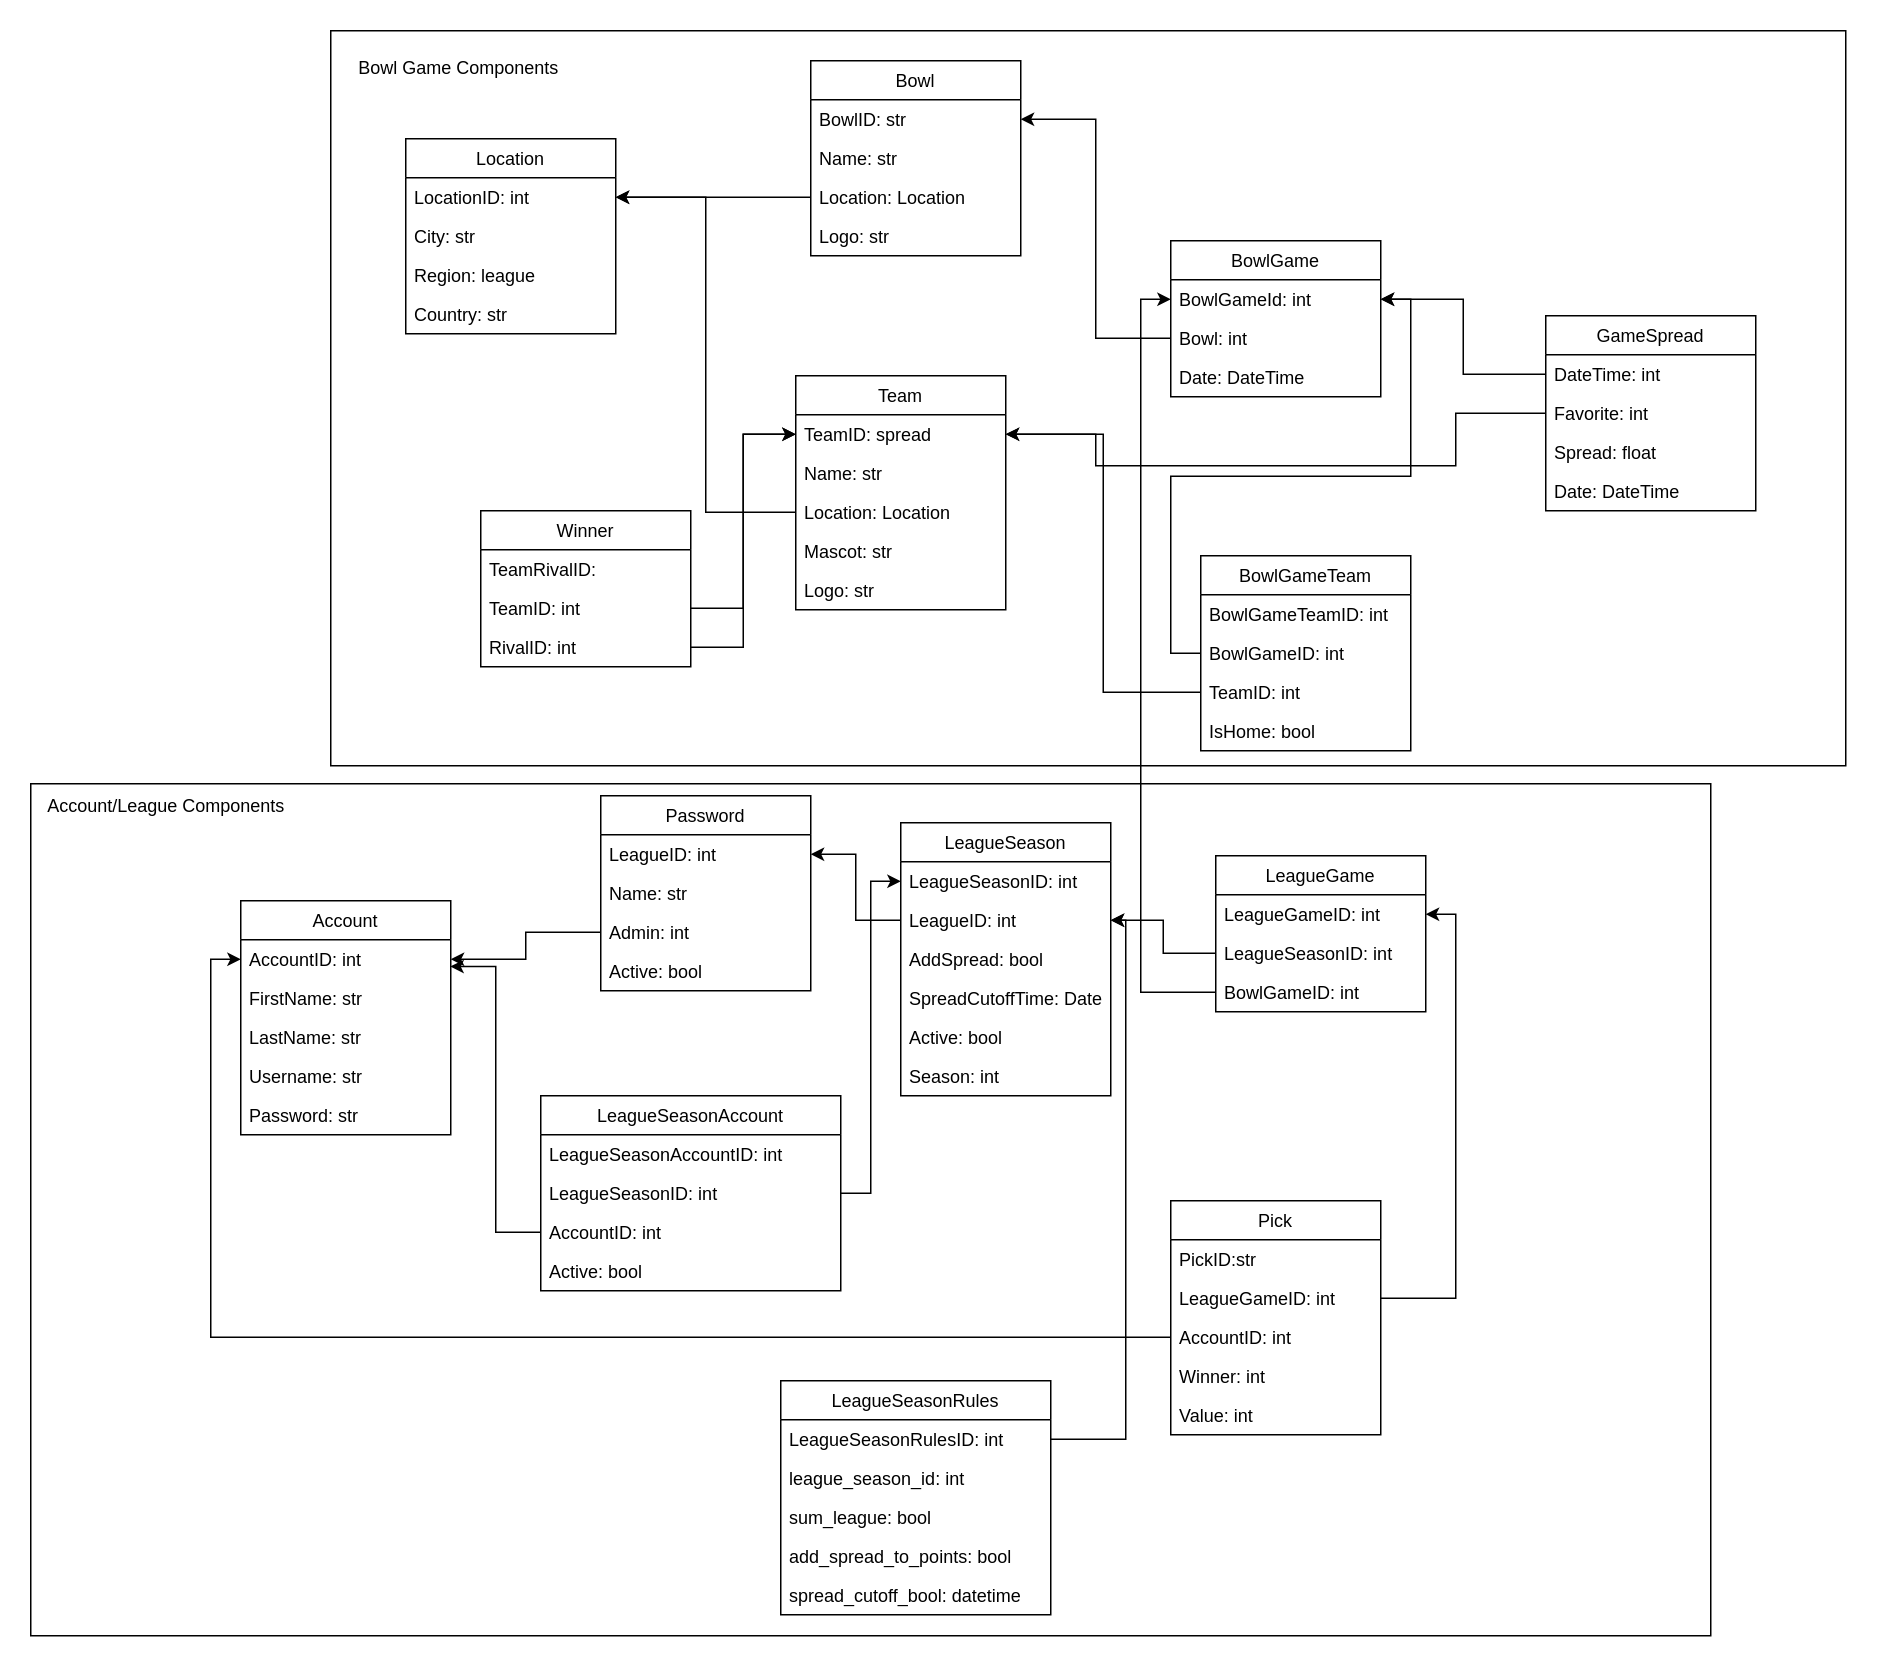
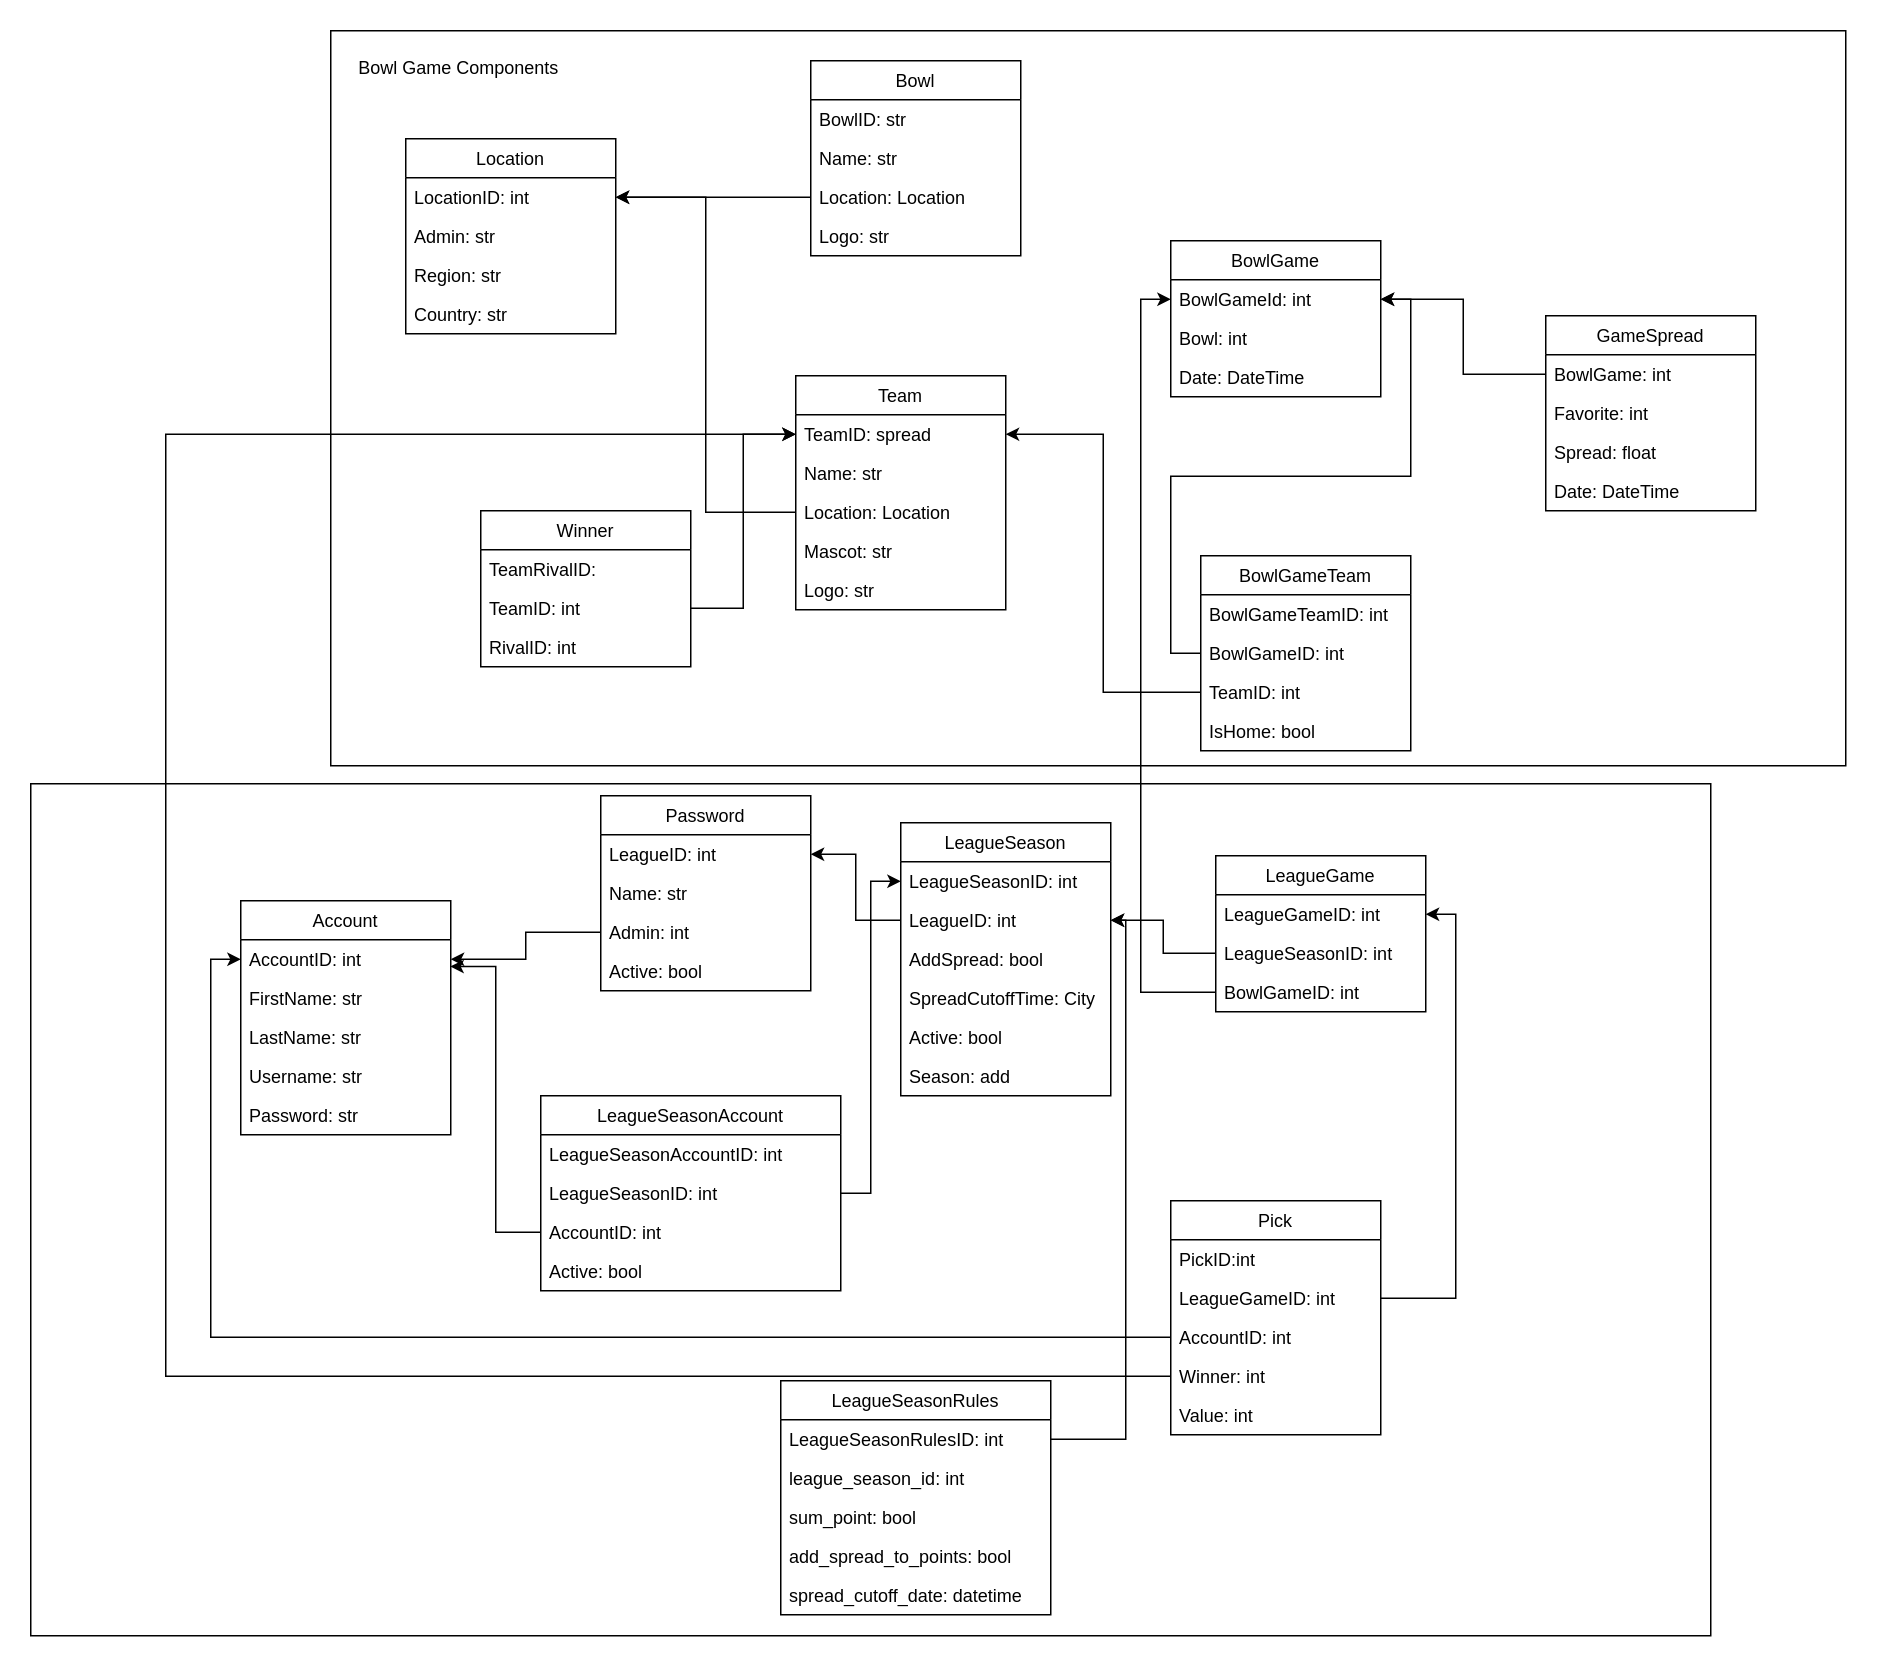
edge "Bowl: int" -> "BowlID: str": removed
node "City: str": label "City: str" -> "Admin: str"
node "Region: league": label "Region: league" -> "Region: str"
node "DateTime: int": label "DateTime: int" -> "BowlGame: int"
edge "Favorite: int" -> "TeamID: spread": removed
edge "RivalID: int" -> "TeamID: spread": removed
node "Account/League Components": removed
node "SpreadCutoffTime: Date": label "SpreadCutoffTime: Date" -> "SpreadCutoffTime: City"
node "Season: int": label "Season: int" -> "Season: add"
edge "Winner: int" -> "TeamID: spread": added
node "PickID:str": label "PickID:str" -> "PickID:int"
node "sum_league: bool": label "sum_league: bool" -> "sum_point: bool"
node "spread_cutoff_bool: datetime": label "spread_cutoff_bool: datetime" -> "spread_cutoff_date: datetime"
